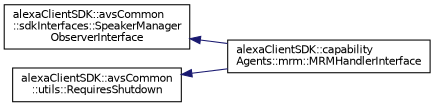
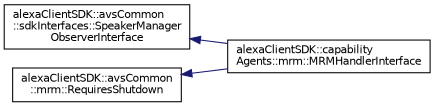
node "alexaClientSDK::avsCommon ::utils::RequiresShutdown": label "alexaClientSDK::avsCommon ::utils::RequiresShutdown" -> "alexaClientSDK::avsCommon ::mrm::RequiresShutdown"
